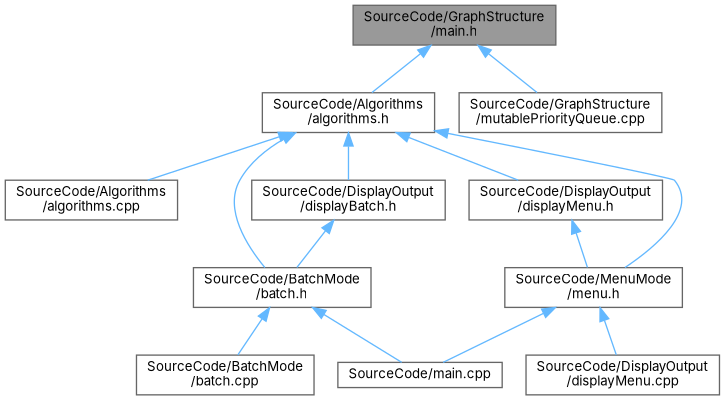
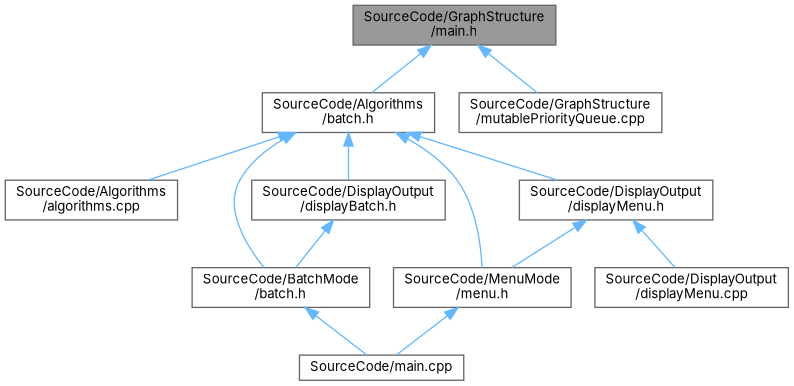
node "SourceCode/Algorithms /algorithms.h": label "SourceCode/Algorithms /algorithms.h" -> "SourceCode/Algorithms /batch.h"
edge "SourceCode/DisplayOutput /displayMenu.cpp" -> "SourceCode/MenuMode /menu.h": now "SourceCode/DisplayOutput /displayMenu.cpp" -> "SourceCode/DisplayOutput /displayMenu.h"
node "SourceCode/BatchMode /batch.cpp": removed
